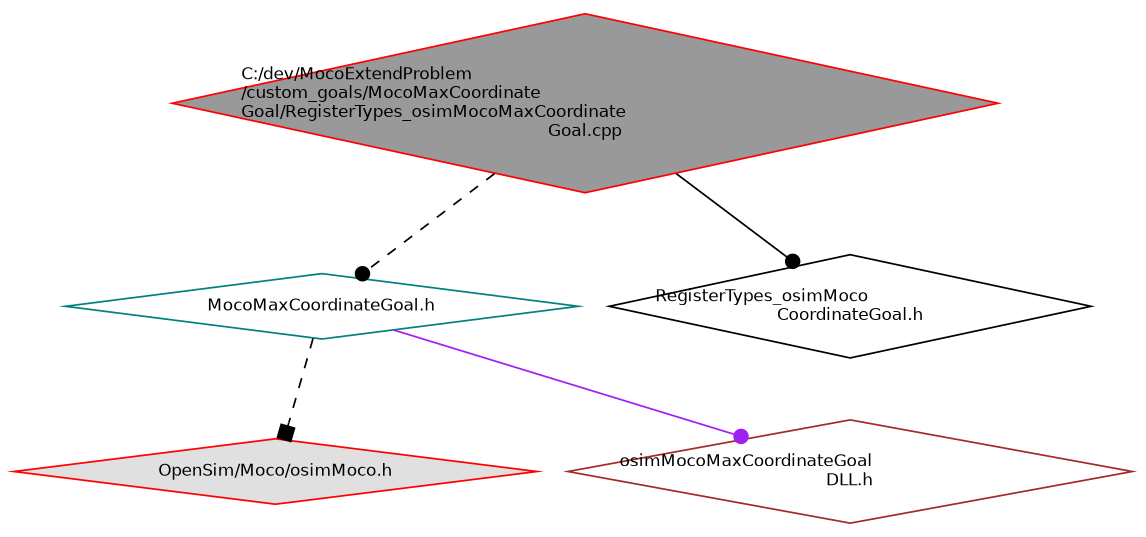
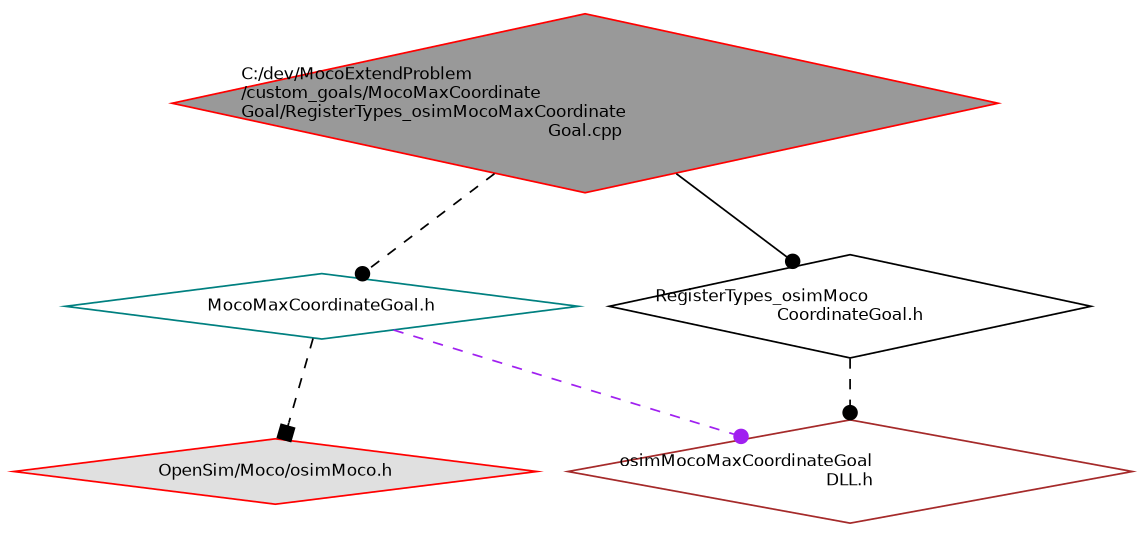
edge "MocoMaxCoordinateGoal.h" -> "osimMocoMaxCoordinateGoal DLL.h": style solid -> dashed
edge "RegisterTypes_osimMoco CoordinateGoal.h" -> "osimMocoMaxCoordinateGoal DLL.h": added
